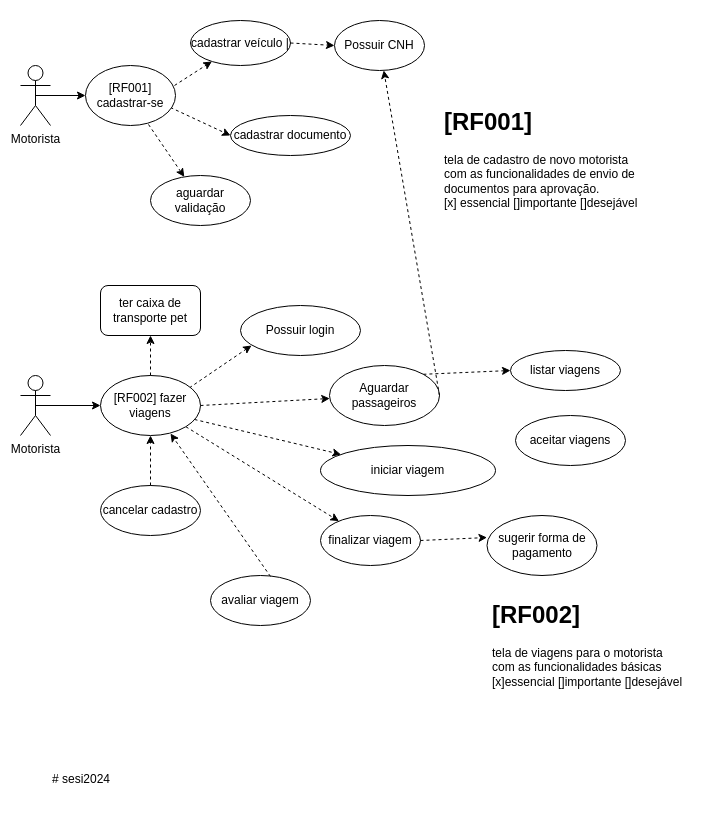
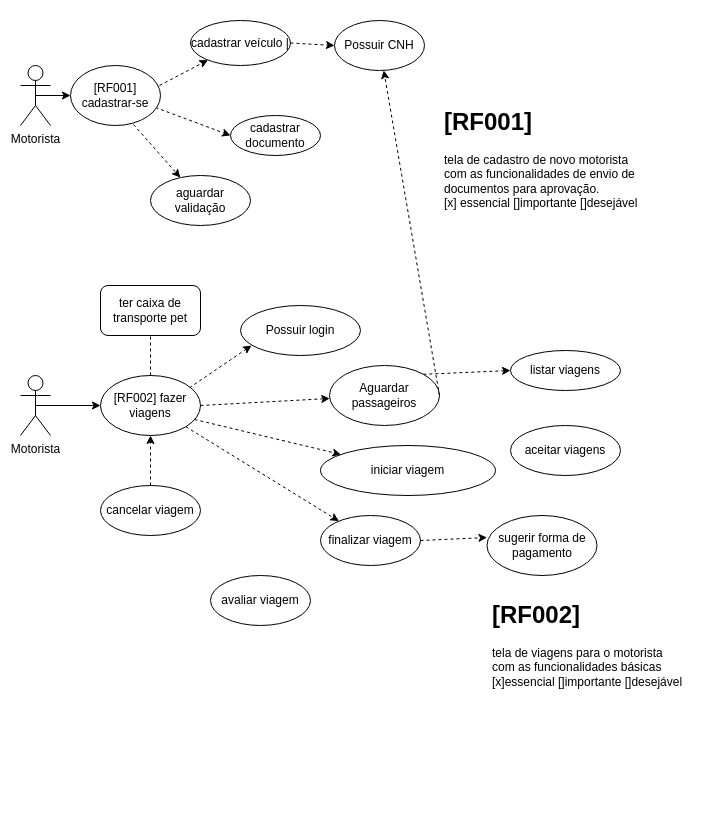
node "[RF001] cadastrar-se": moved (131, 96) -> (116, 96)
node "cadastrar documento": size 120x40 -> 90x40
edge "[RF002] fazer viagens" -> "ter caixa de transporte pet": arrowhead classic -> none
node "aceitar viagens": moved (571, 441) -> (566, 451)
edge "avaliar viagem" -> "[RF002] fazer viagens": removed
node "cancelar cadastro": label "cancelar cadastro" -> "cancelar viagem"
node "# sesi2024": removed
